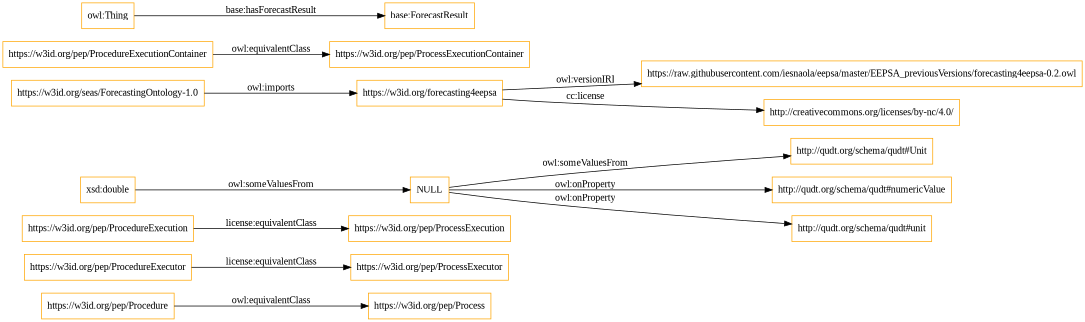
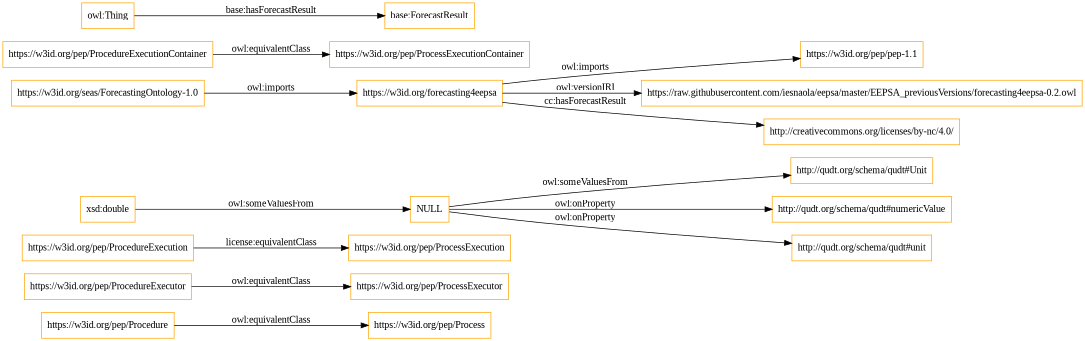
node "https://w3id.org/pep/pep-1.1": added
edge "https://w3id.org/forecasting4eepsa" -> "http://creativecommons.org/licenses/by-nc/4.0/": label "cc:license" -> "cc:hasForecastResult"
edge "https://w3id.org/pep/ProcedureExecutor" -> "https://w3id.org/pep/ProcessExecutor": label "license:equivalentClass" -> "owl:equivalentClass"
